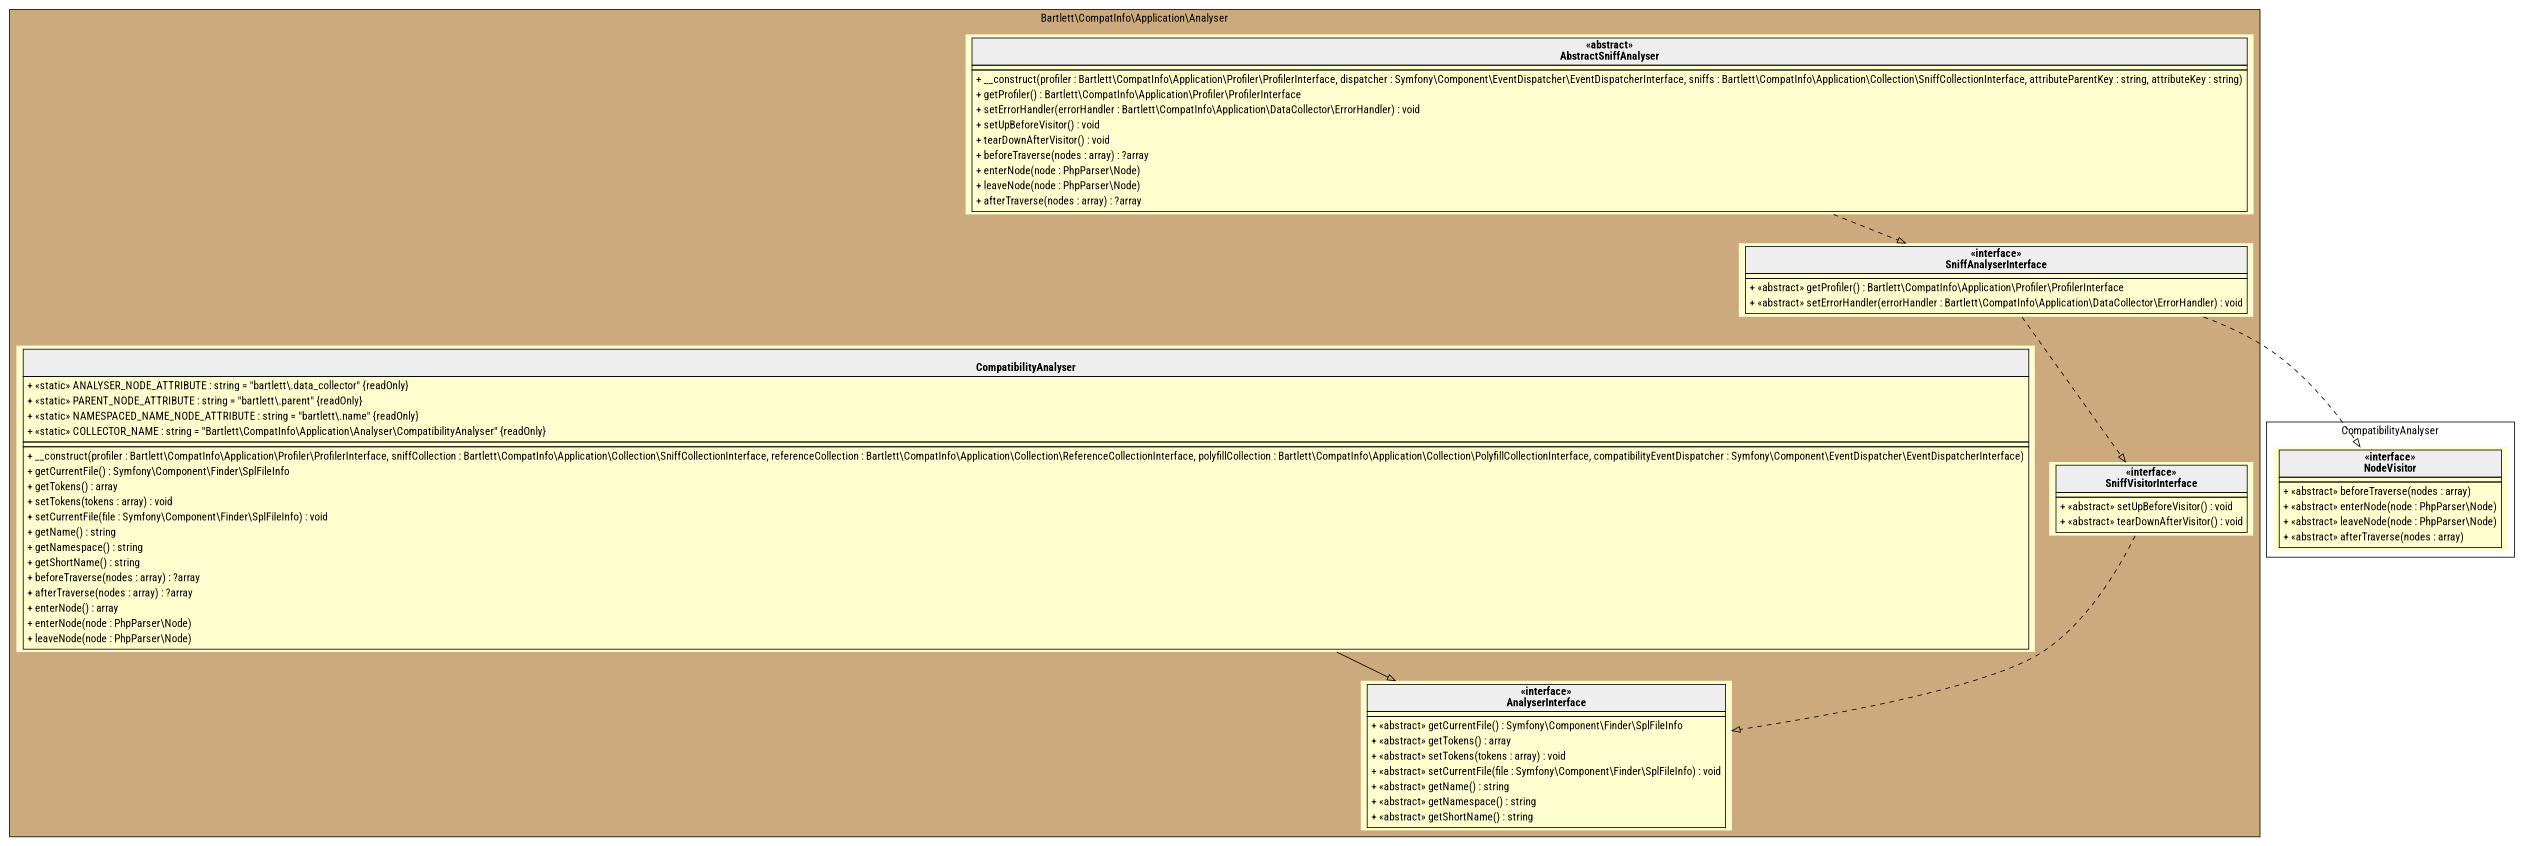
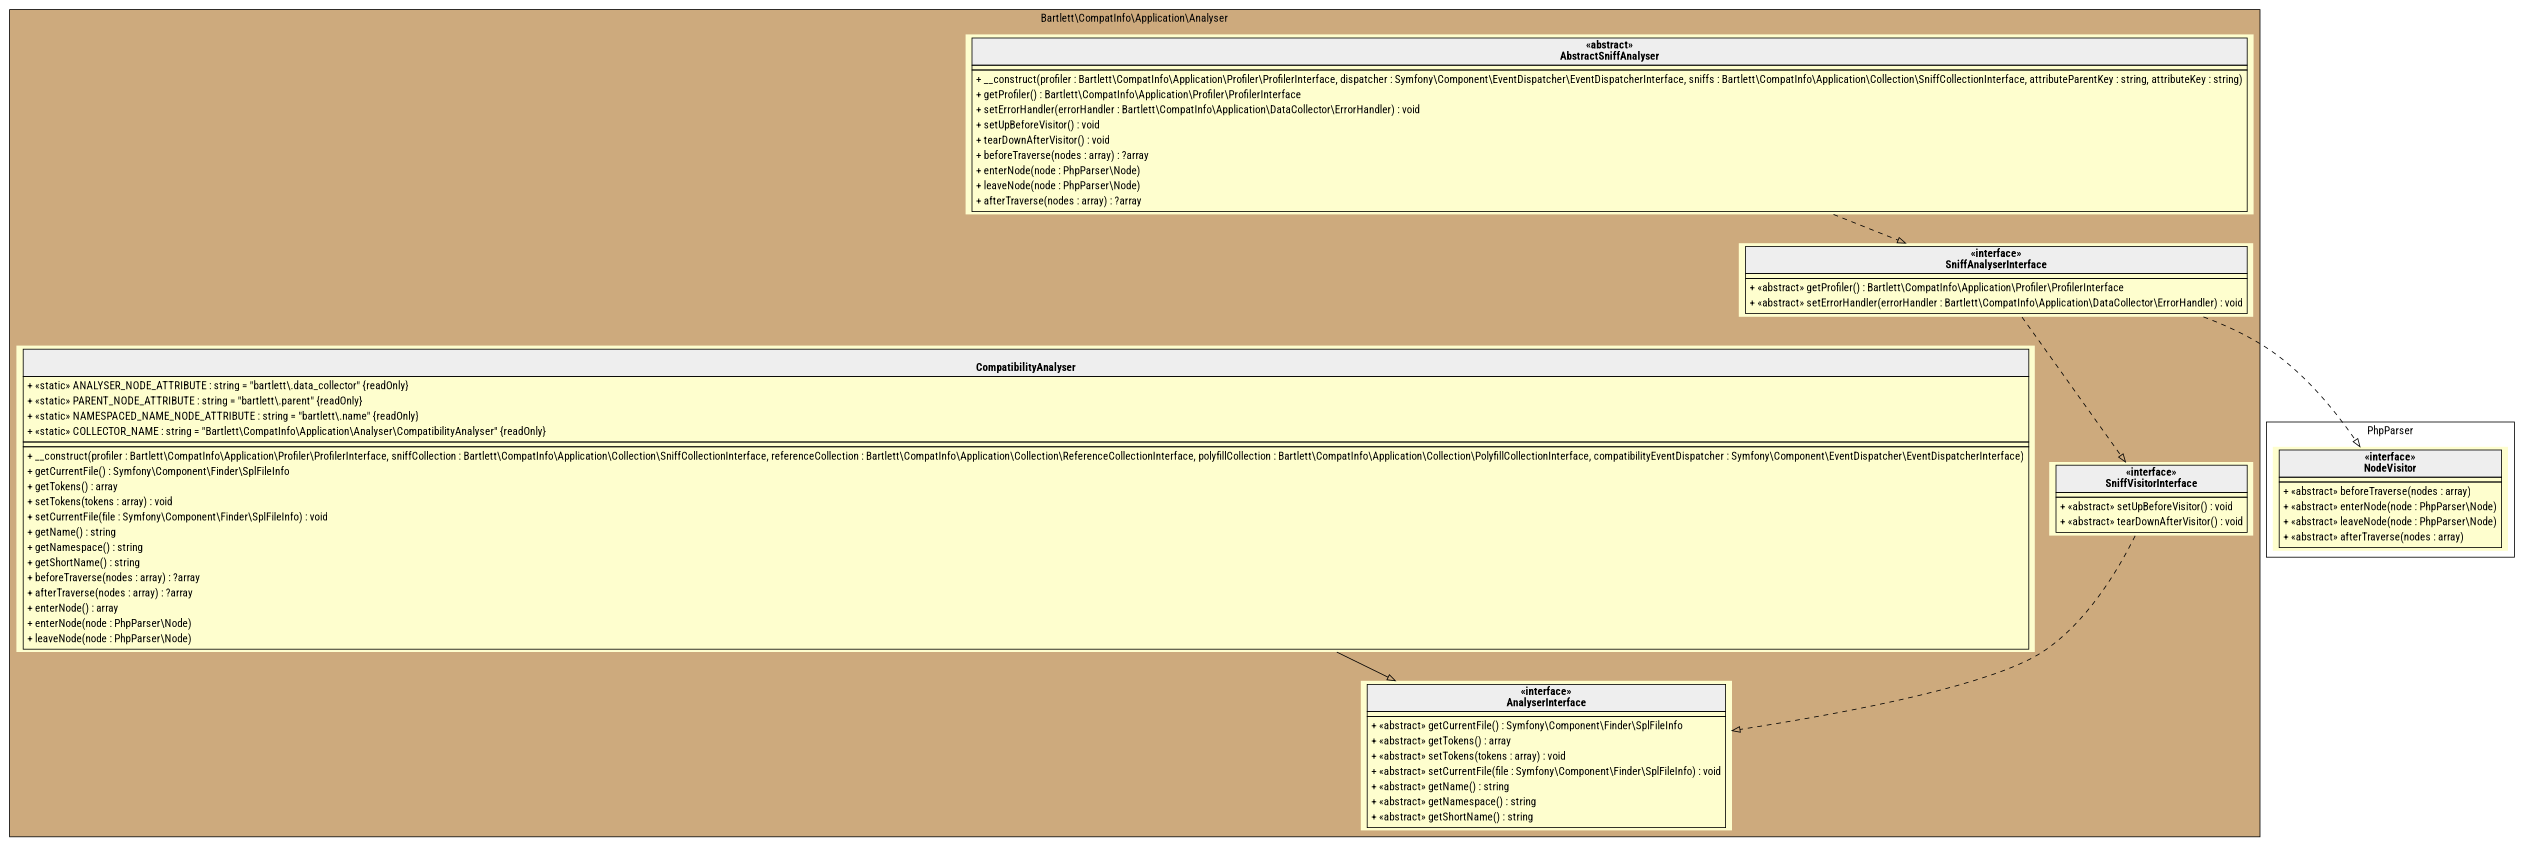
cluster "CompatibilityAnalyser": label "CompatibilityAnalyser" -> "PhpParser"
